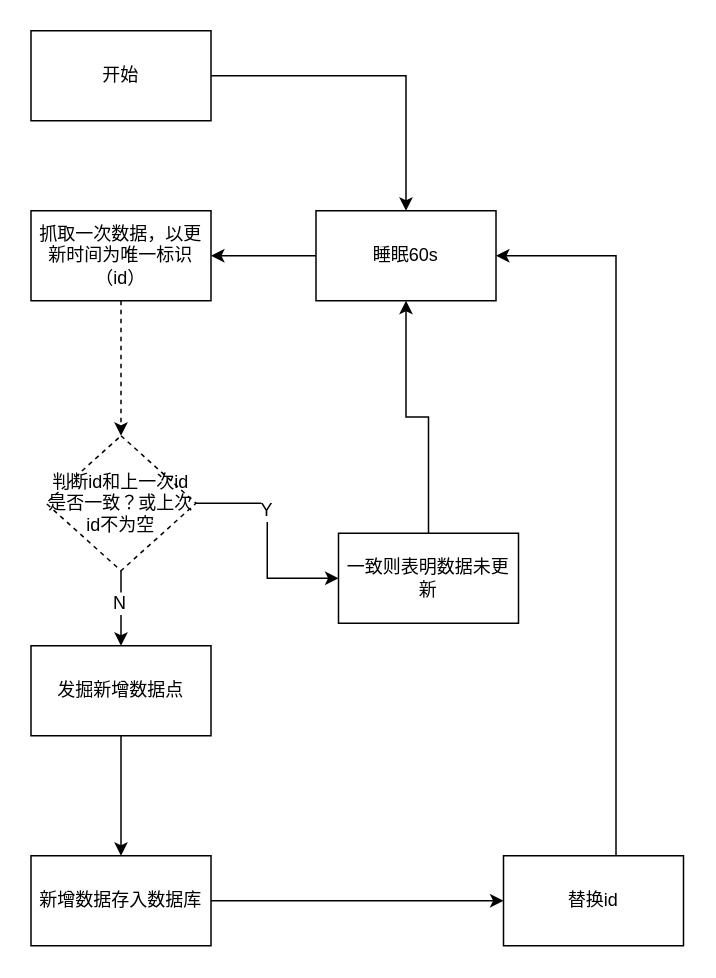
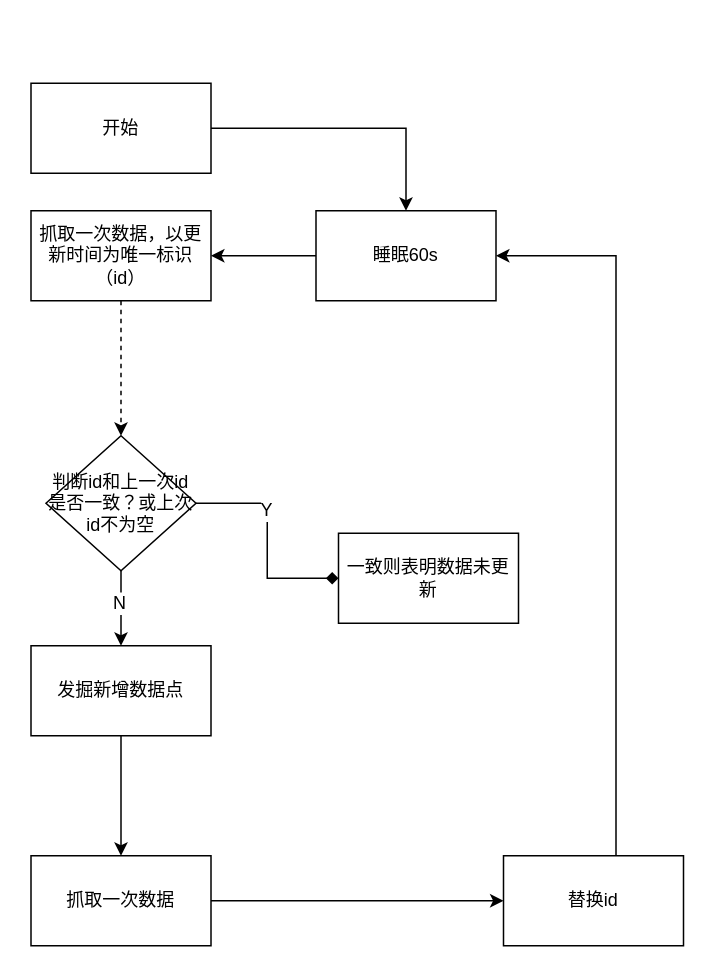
node "开始": moved (121, 76) -> (121, 128)
edge "一致则表明数据未更新" -> "睡眠60s": removed
node "判断id和上一次id是否一致？或上次id不为空": style dashed -> solid
edge "判断id和上一次id是否一致？或上次id不为空" -> "一致则表明数据未更新": arrowhead classic -> diamond
node "新增数据存入数据库": label "新增数据存入数据库" -> "抓取一次数据"
